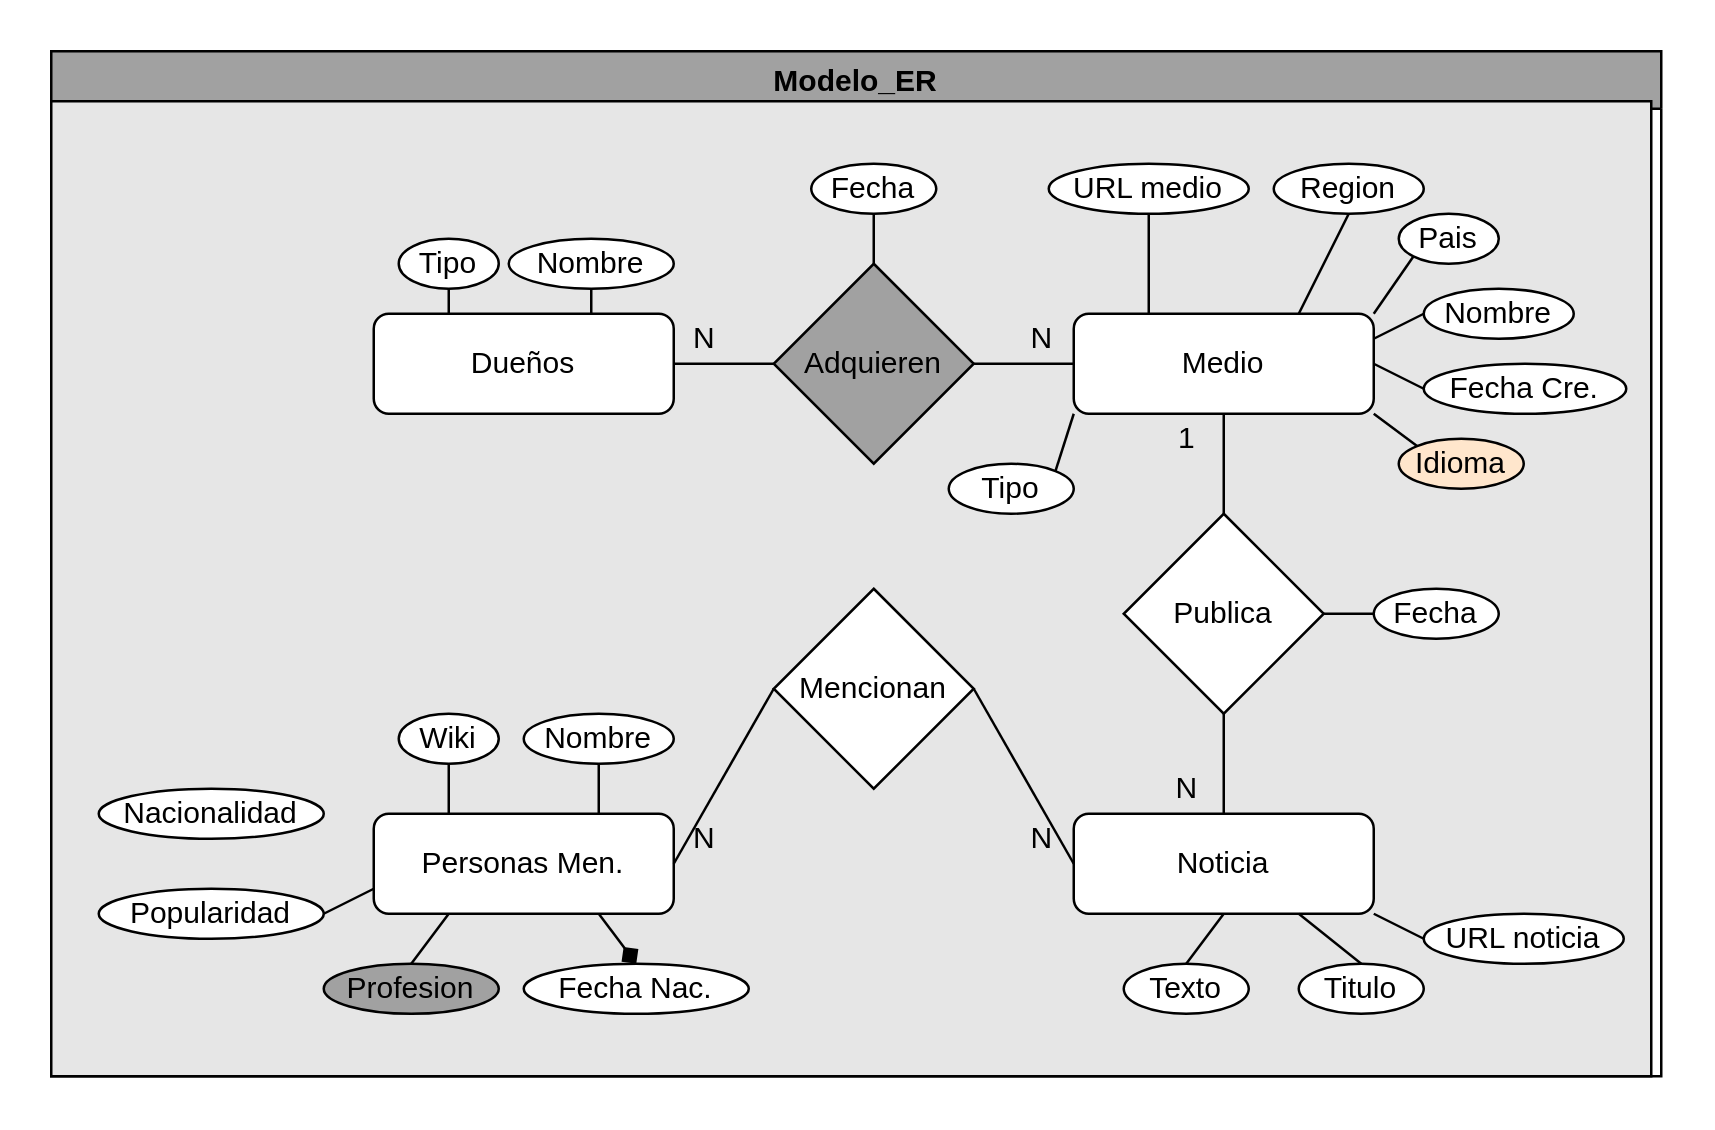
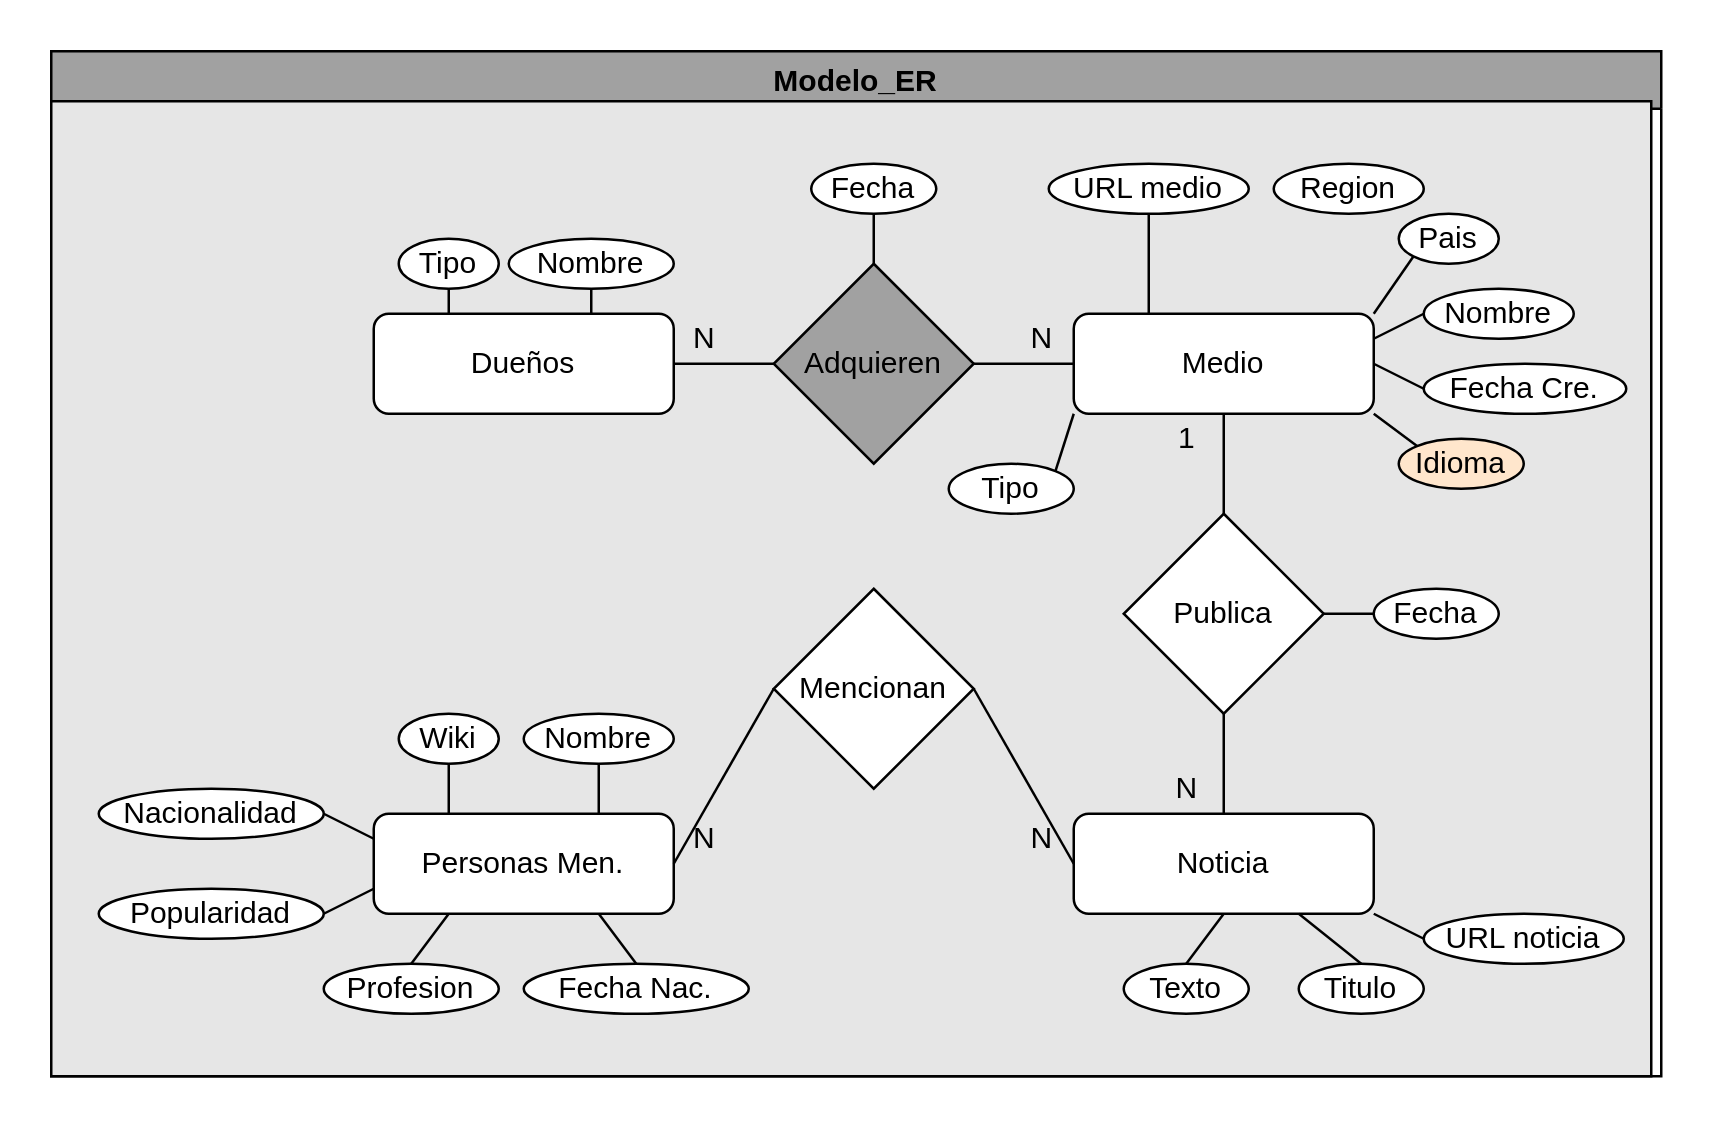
edge "Region" -- "Medio": removed
edge "Nacionalidad" -- "Personas Men.": added
edge "Personas Men." -> "Fecha Nac.": arrowhead diamond -> none
node "Profesion": fillcolor #a1a1a1 -> #ffffff
